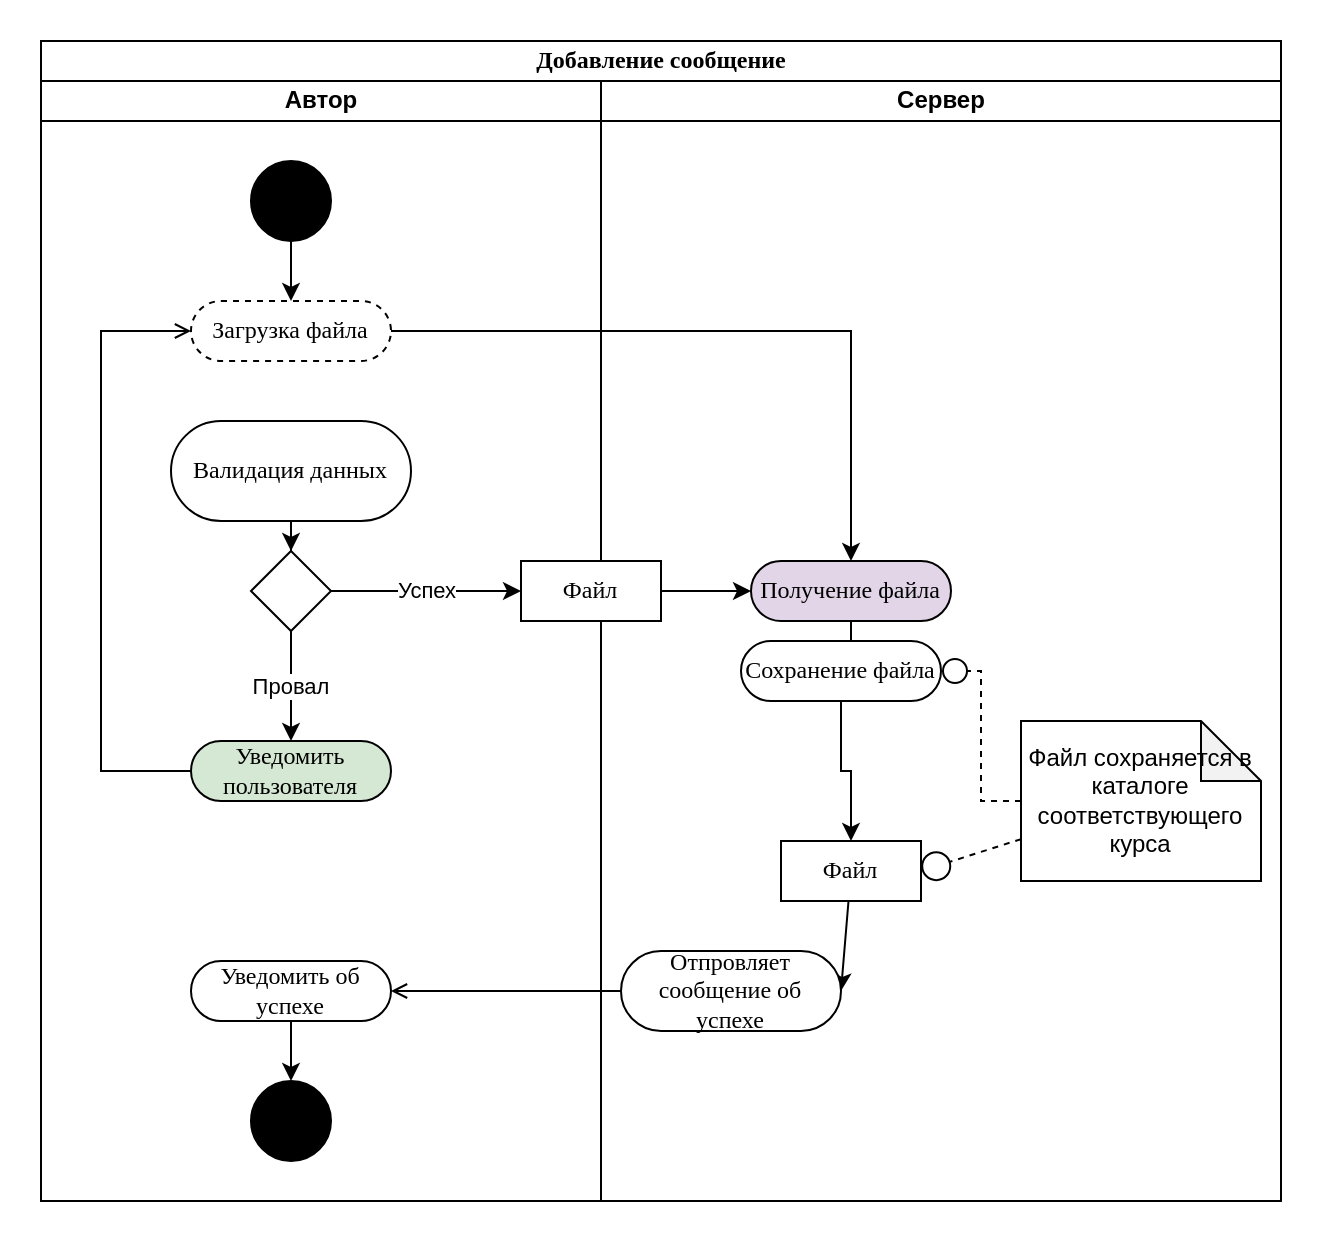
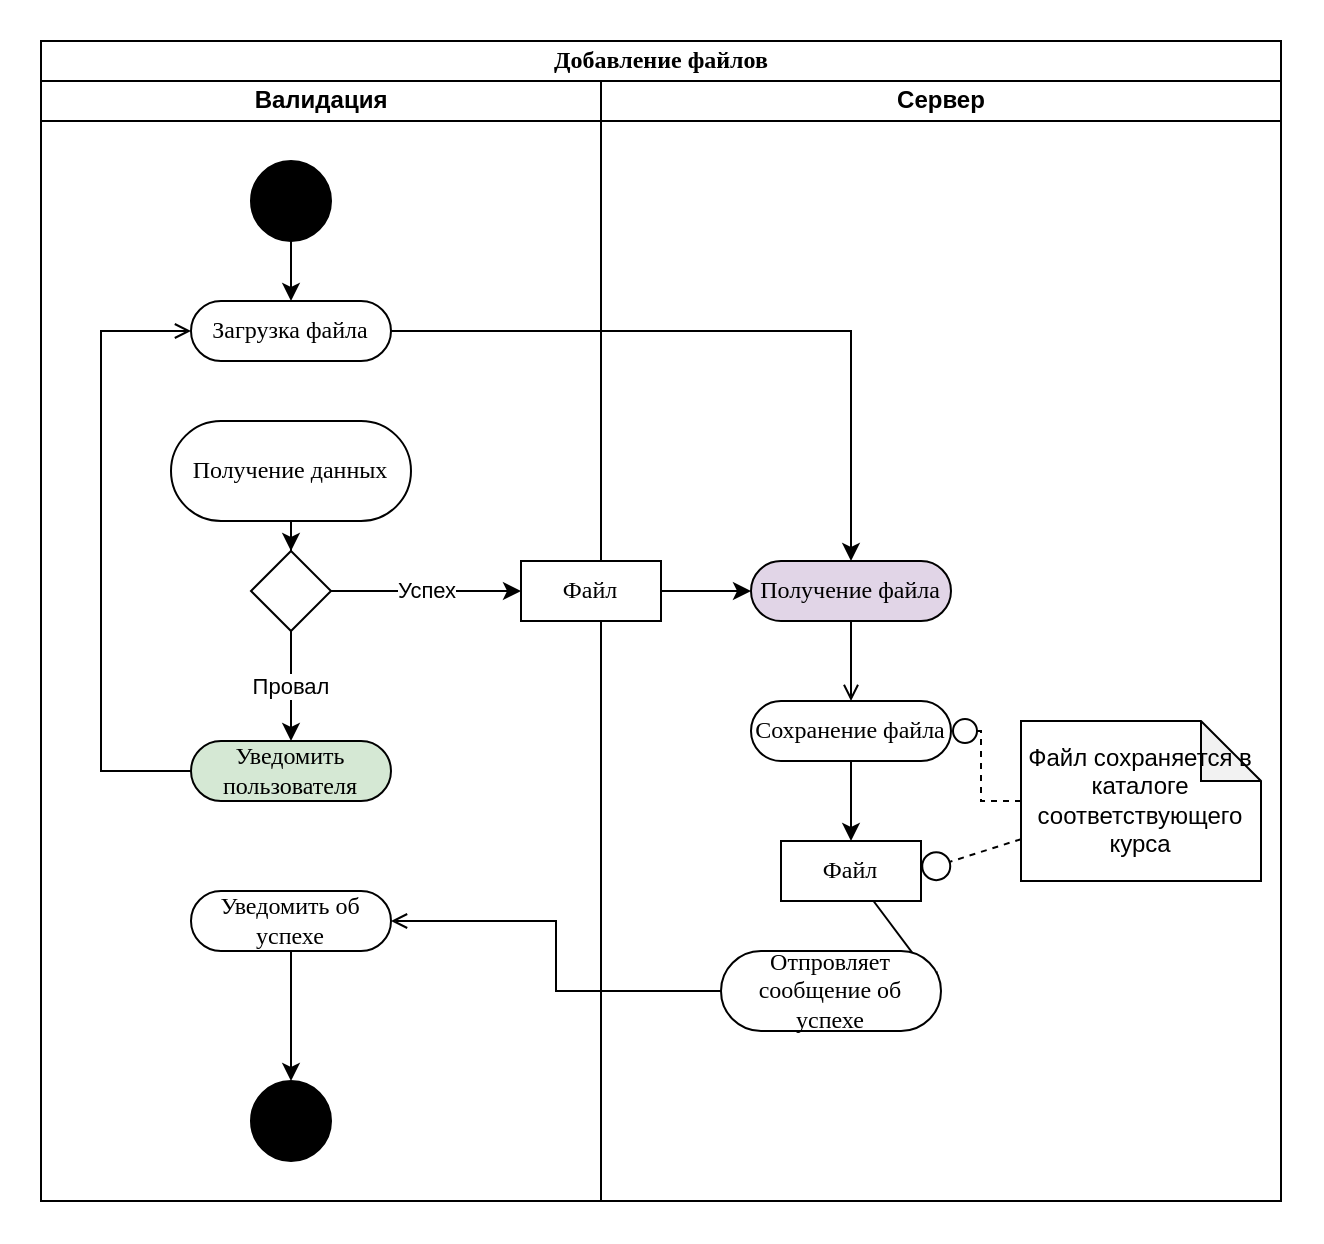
node "Добавление сообщение": label "Добавление сообщение" -> "Добавление файлов"
node "Автор": label "Автор" -> "Валидация"
node "Загрузка файла": style dashed -> solid
node "Валидация данных": label "Валидация данных" -> "Получение данных"
node "Сохранение файла": moved (841, 671) -> (851, 731)
node "Уведомить об успехе": moved (291, 991) -> (291, 921)
node "Отпровляет сообщение об успехе": moved (731, 991) -> (831, 991)
